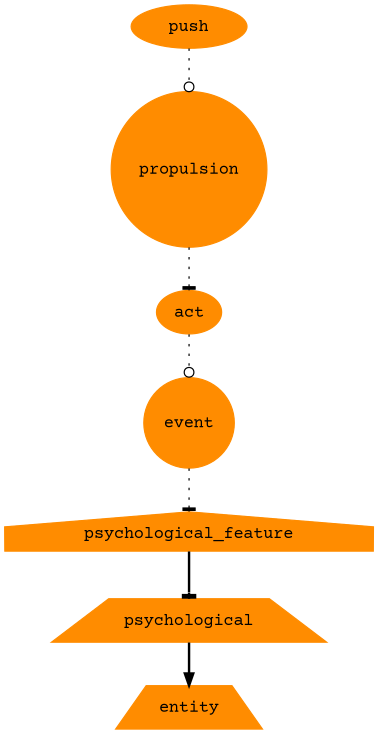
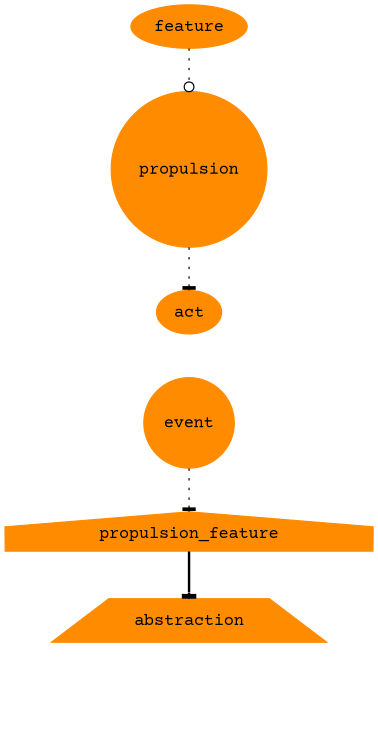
node "push": label "push" -> "feature"
edge "act" -> "event": removed
node "psychological_feature": label "psychological_feature" -> "propulsion_feature"
node "psychological": label "psychological" -> "abstraction"
node "entity": removed
